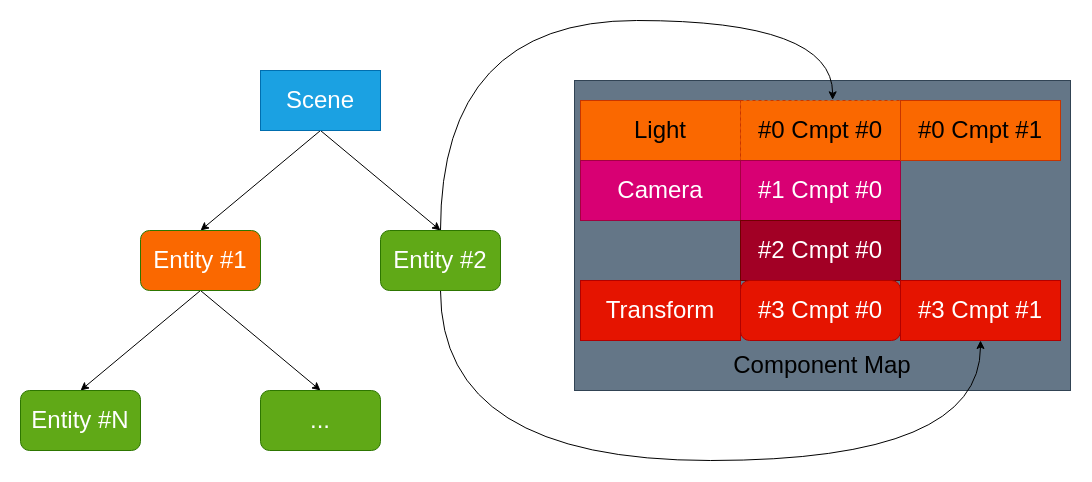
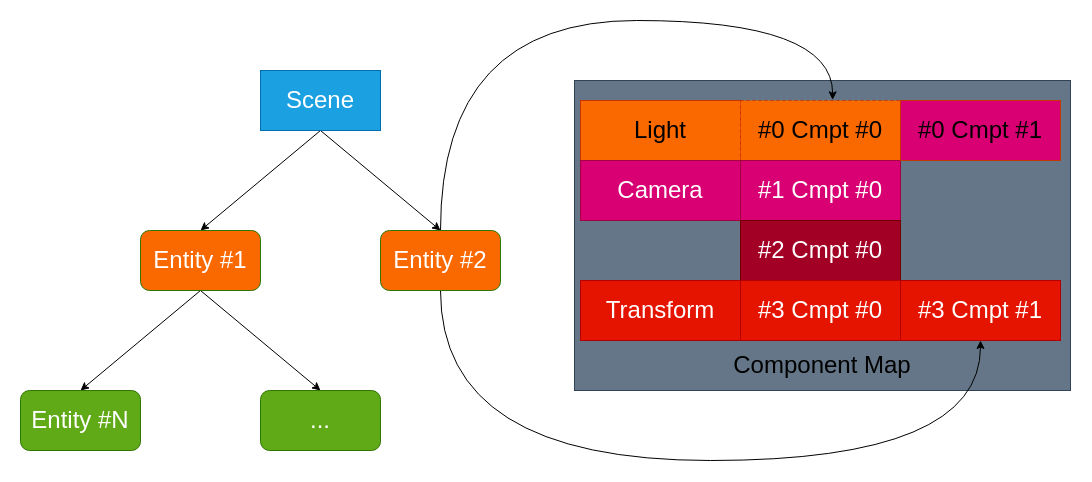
node "#0 Cmpt #1": fillcolor #fa6800 -> #d80073
node "Entity #2": fillcolor #60a917 -> #fa6800
node "#3 Cmpt #0": shape rounded rectangle -> rectangle
